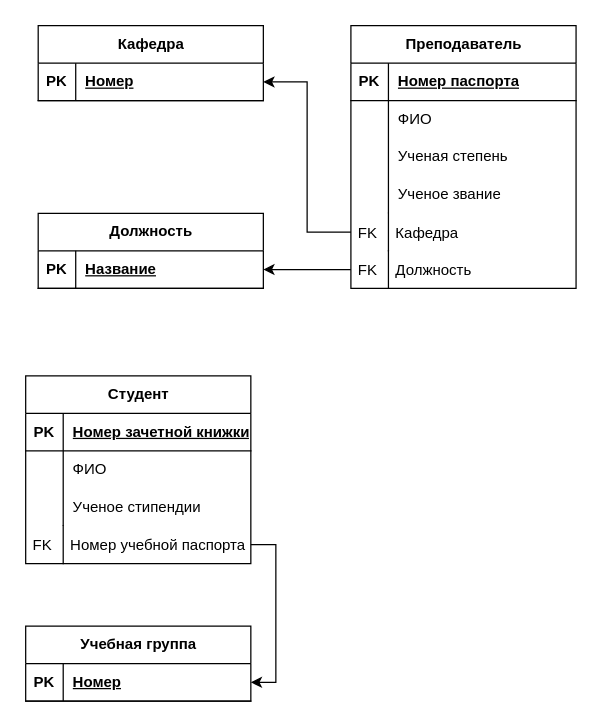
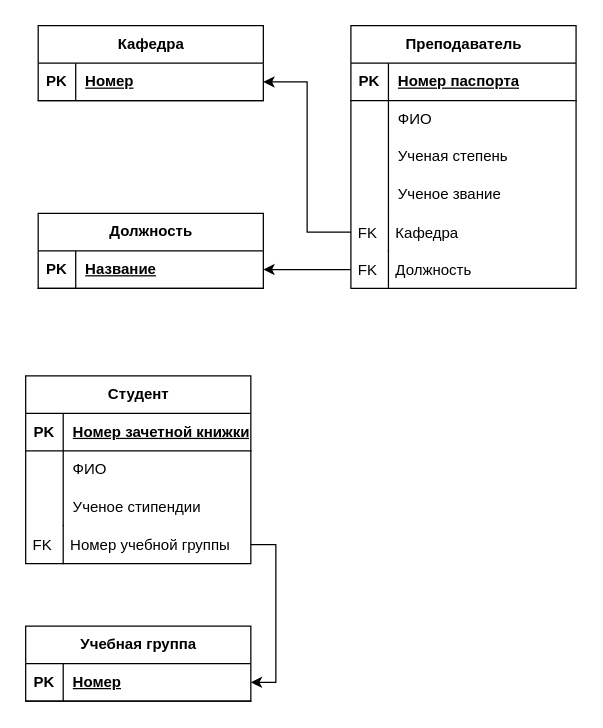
node "Номер учебной паспорта": label "Номер учебной паспорта" -> "Номер учебной группы"
